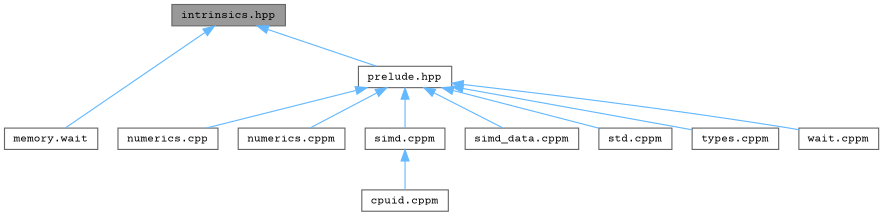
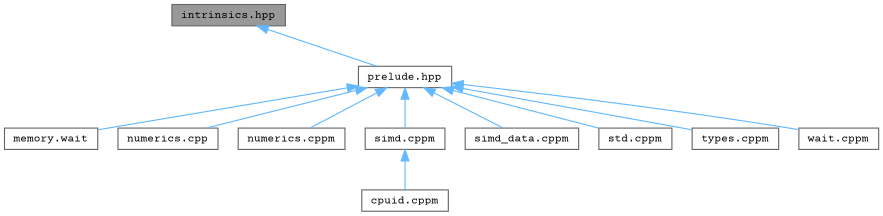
edge "memory.wait" -> "intrinsics.hpp": now "memory.wait" -> "prelude.hpp"
